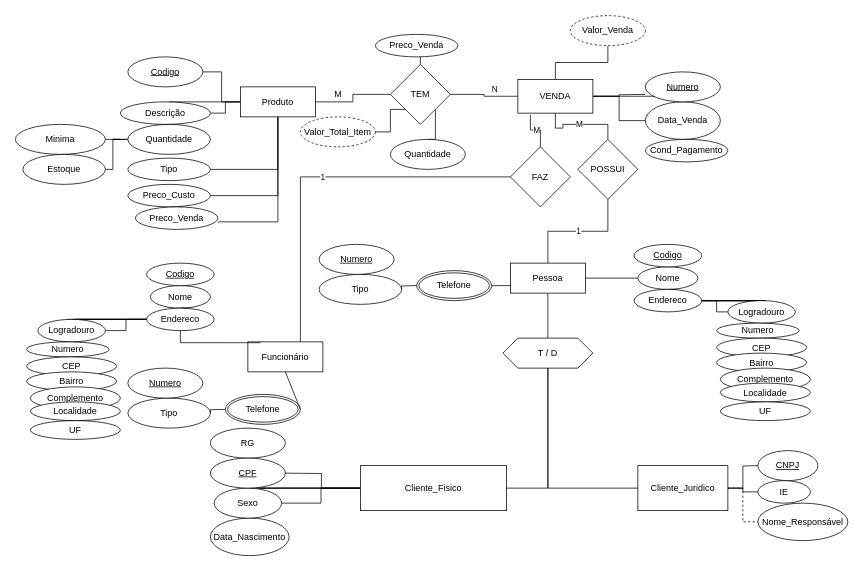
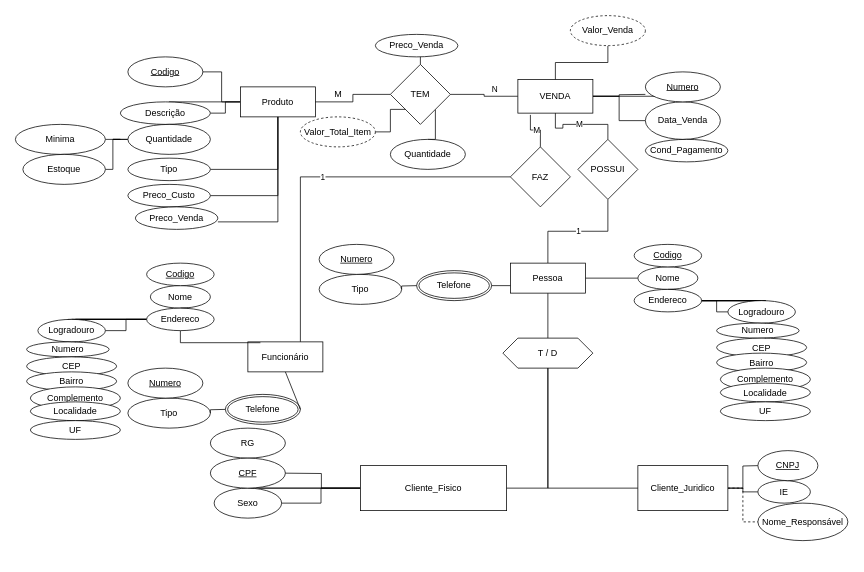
edge "Cliente_Fisico" -- "Data_Nascimento": removed
node "Data_Nascimento": removed
